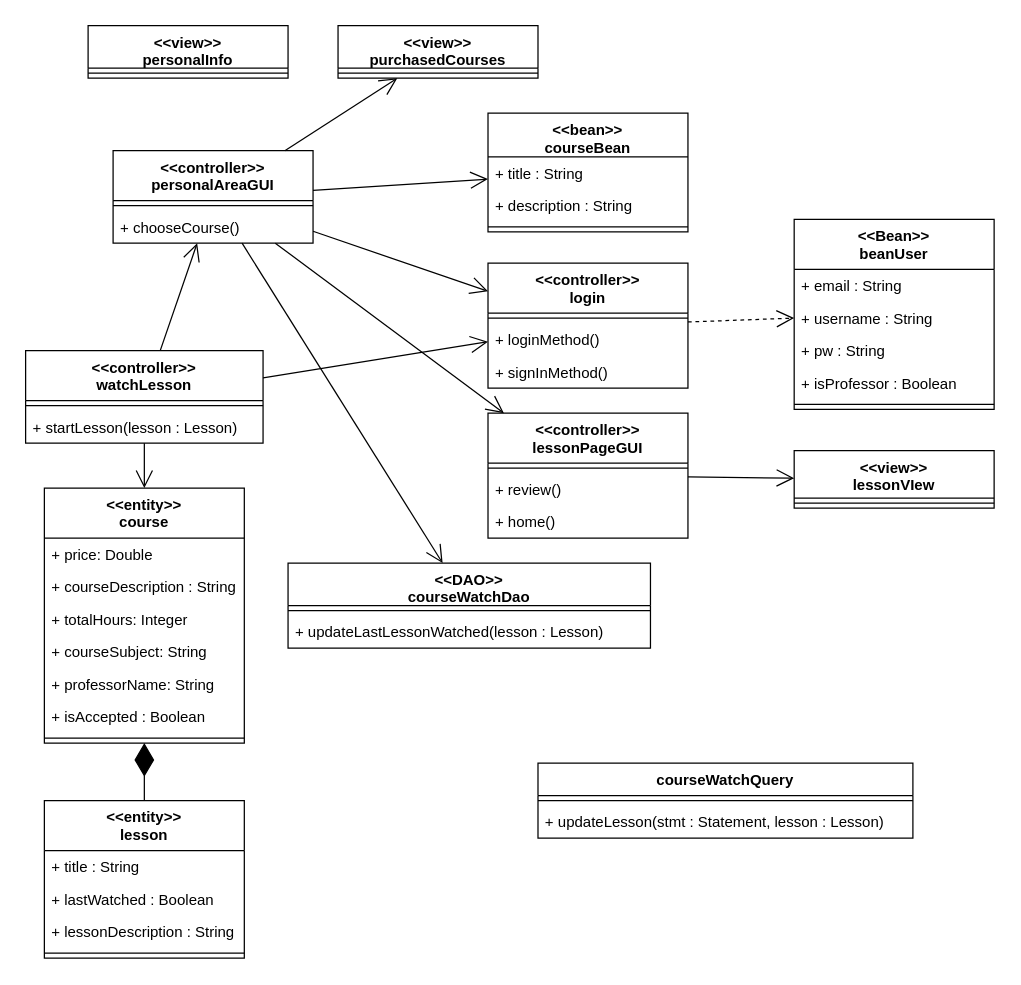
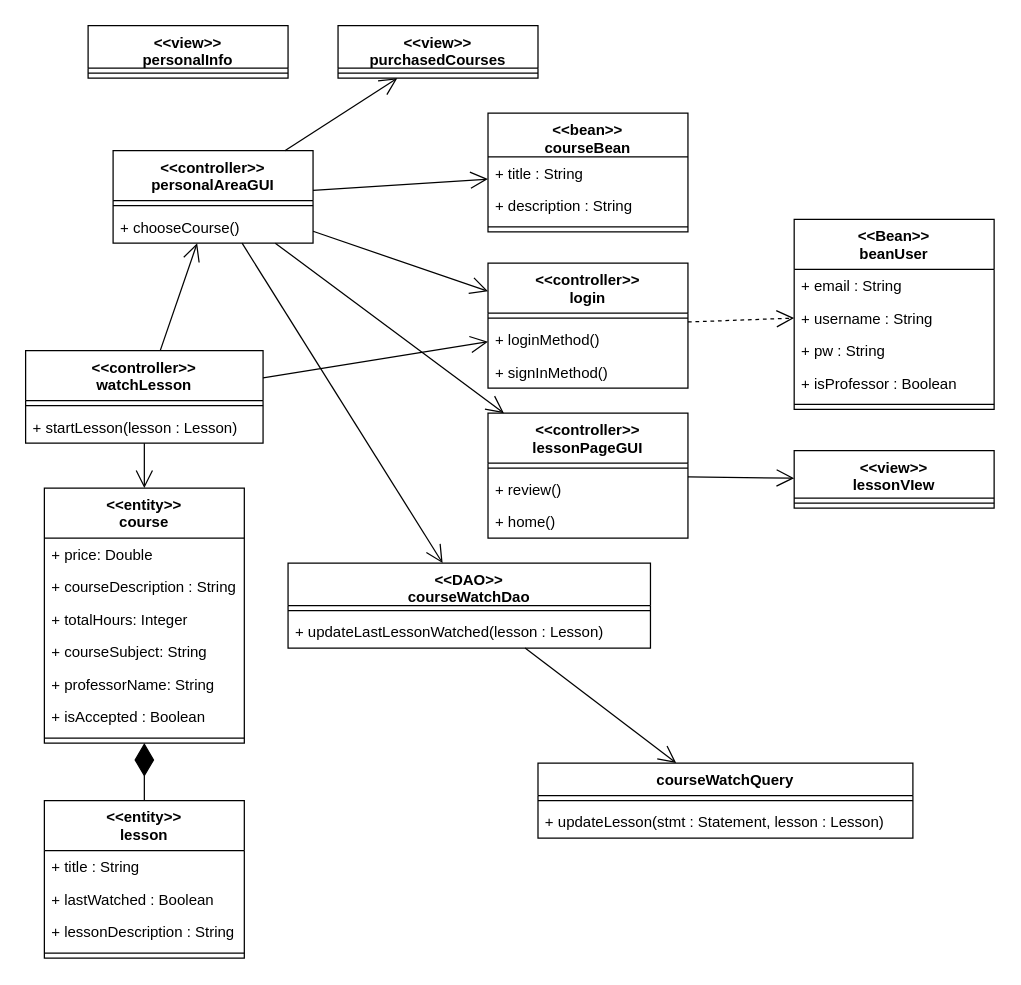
edge "<<DAO>> courseWatchDao" -> "courseWatchQuery": added
